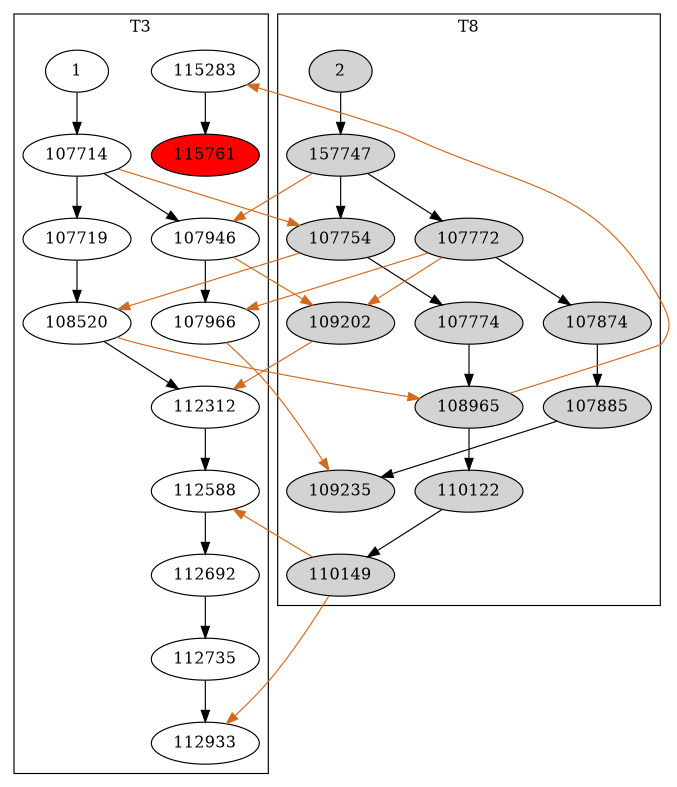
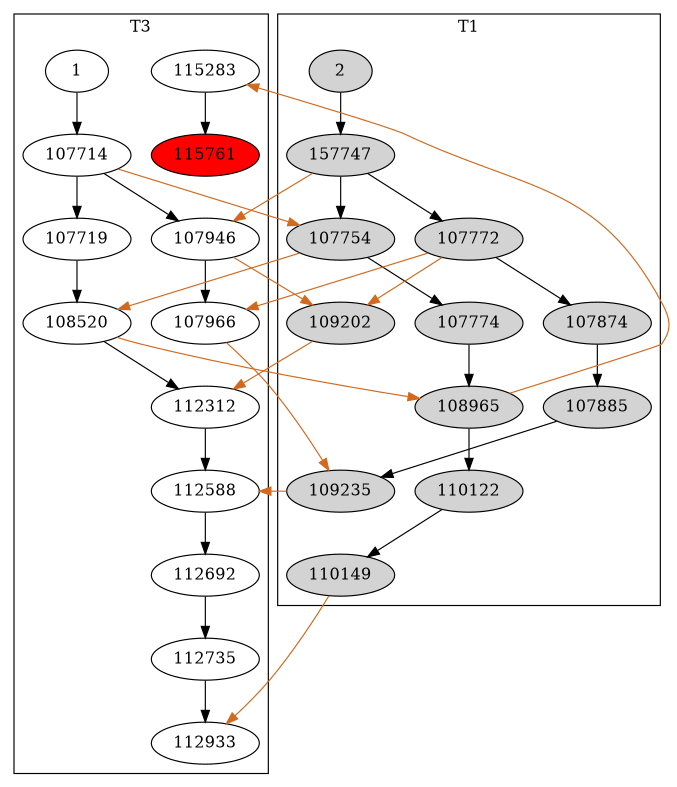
cluster "T8": label "T8" -> "T1"
edge "110149" -> "112588": now "109235" -> "112588"
